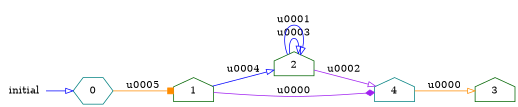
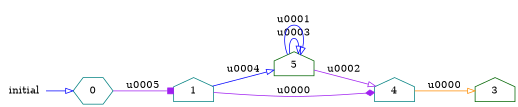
node "2": label "2" -> "5"
edge "0" -> "1": color darkorange -> purple
node "1": color darkgreen -> teal
